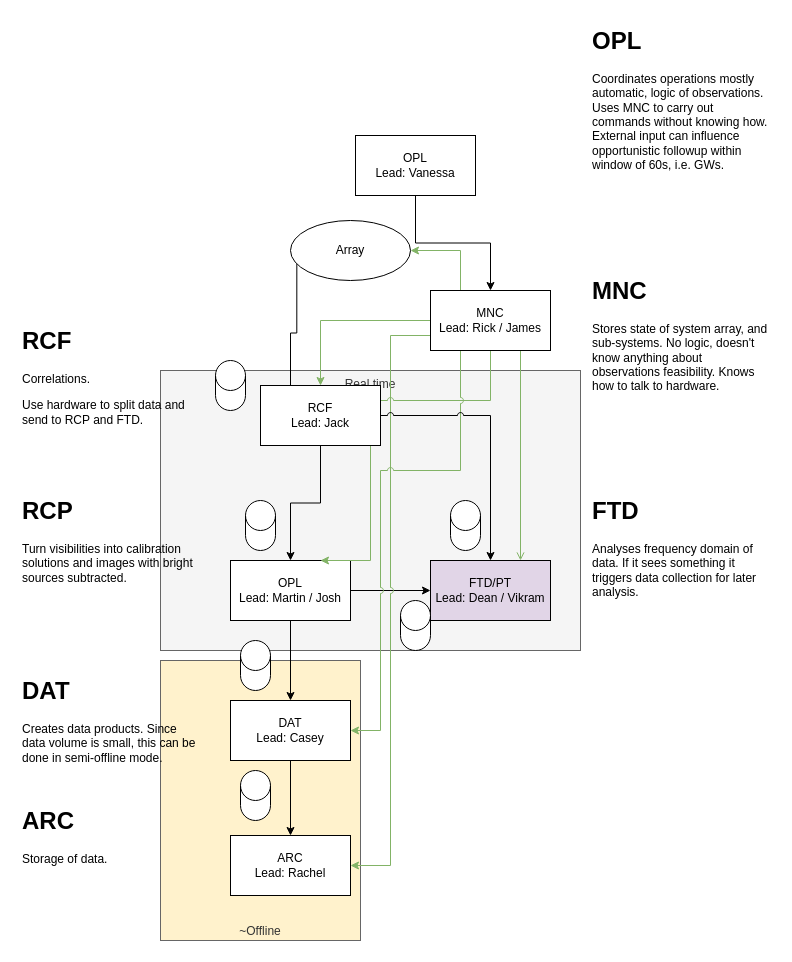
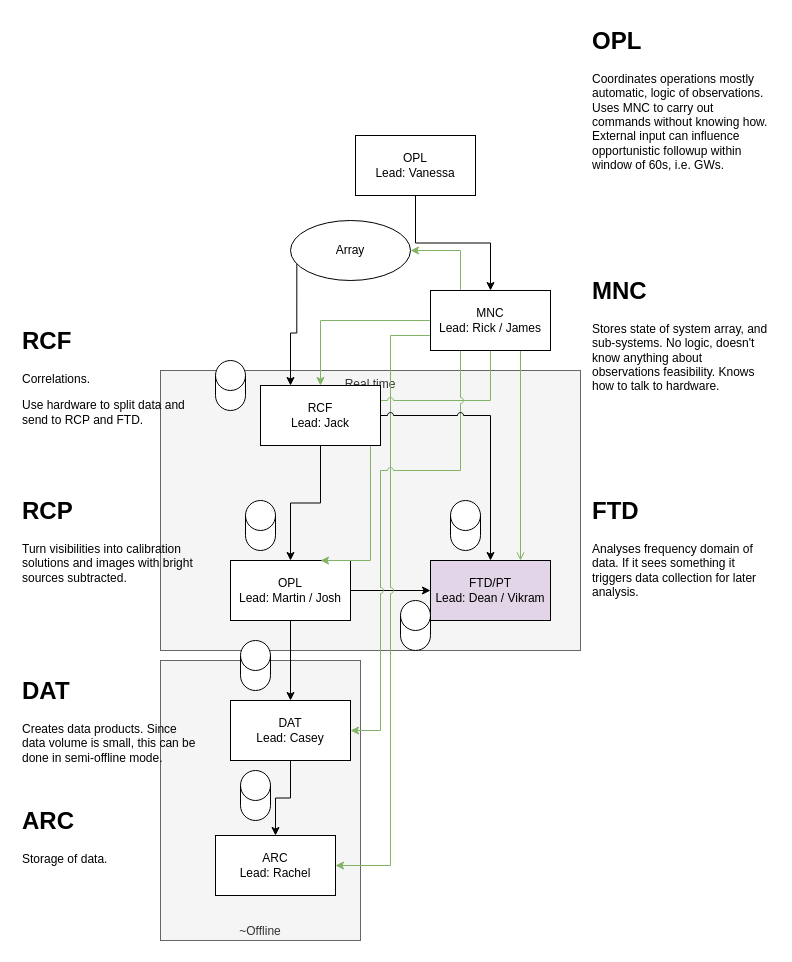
edge "Array" -- "RCF Lead: Jack": arrowhead none -> classic
node "ARC Lead: Rachel": moved (291, 866) -> (276, 866)
node "~Offline": fillcolor #fff2cc -> #f5f5f5
